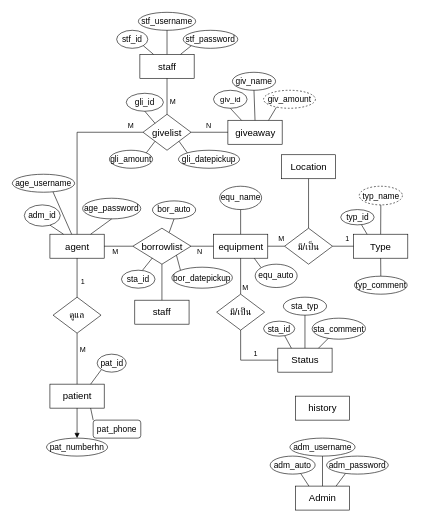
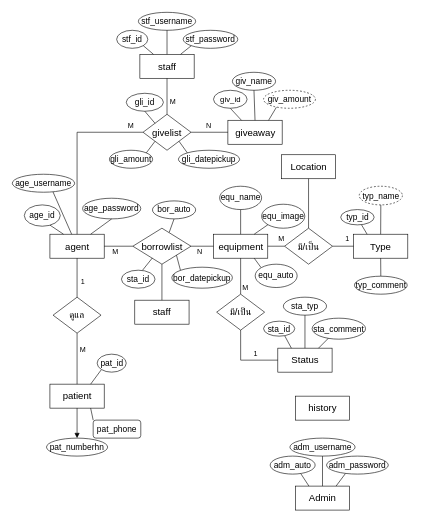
node "adm_id": label "adm_id" -> "age_id"
node "equ_image": added
edge "equ_image" -- "equipment": added
